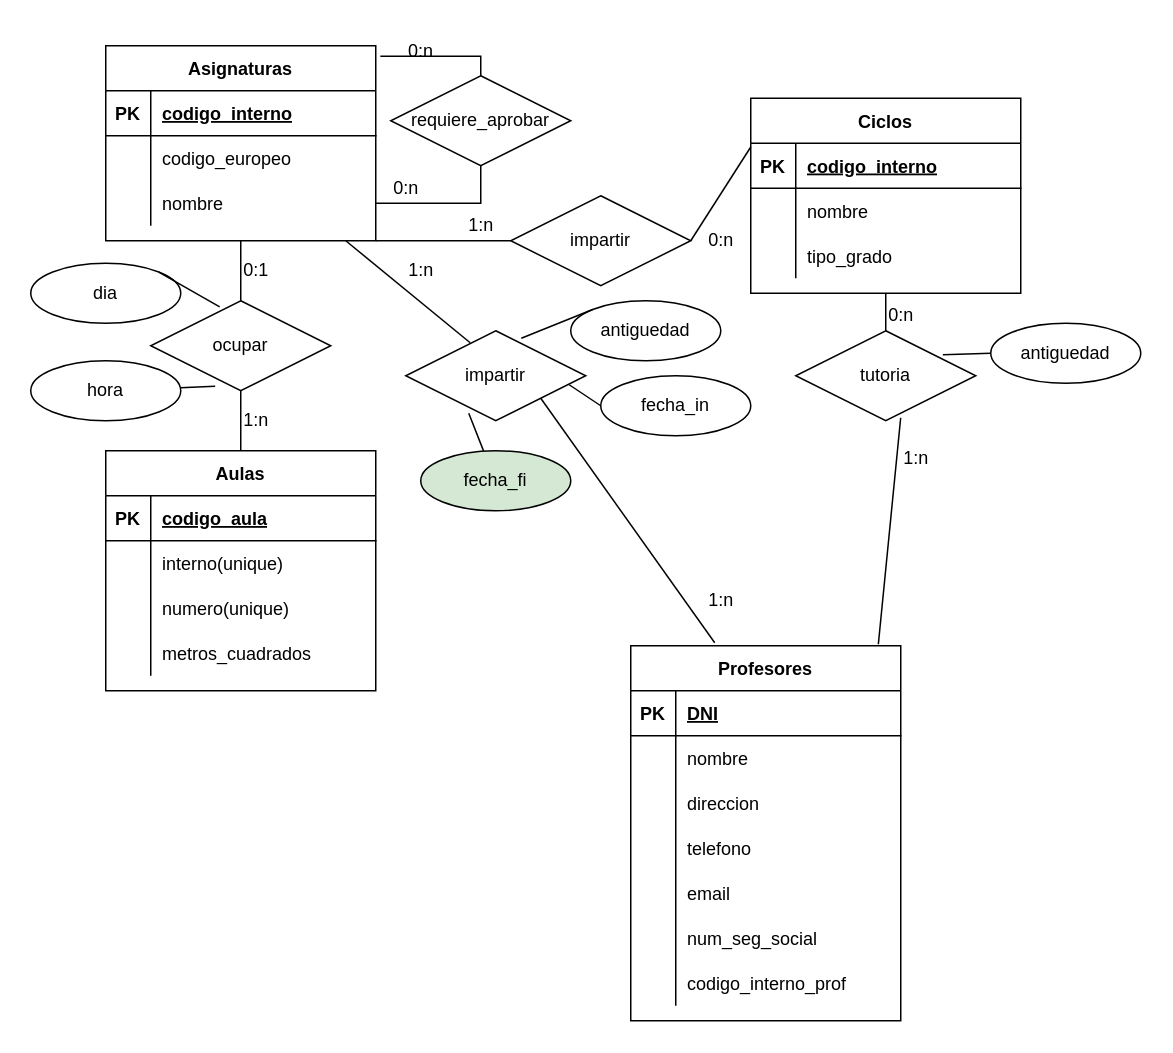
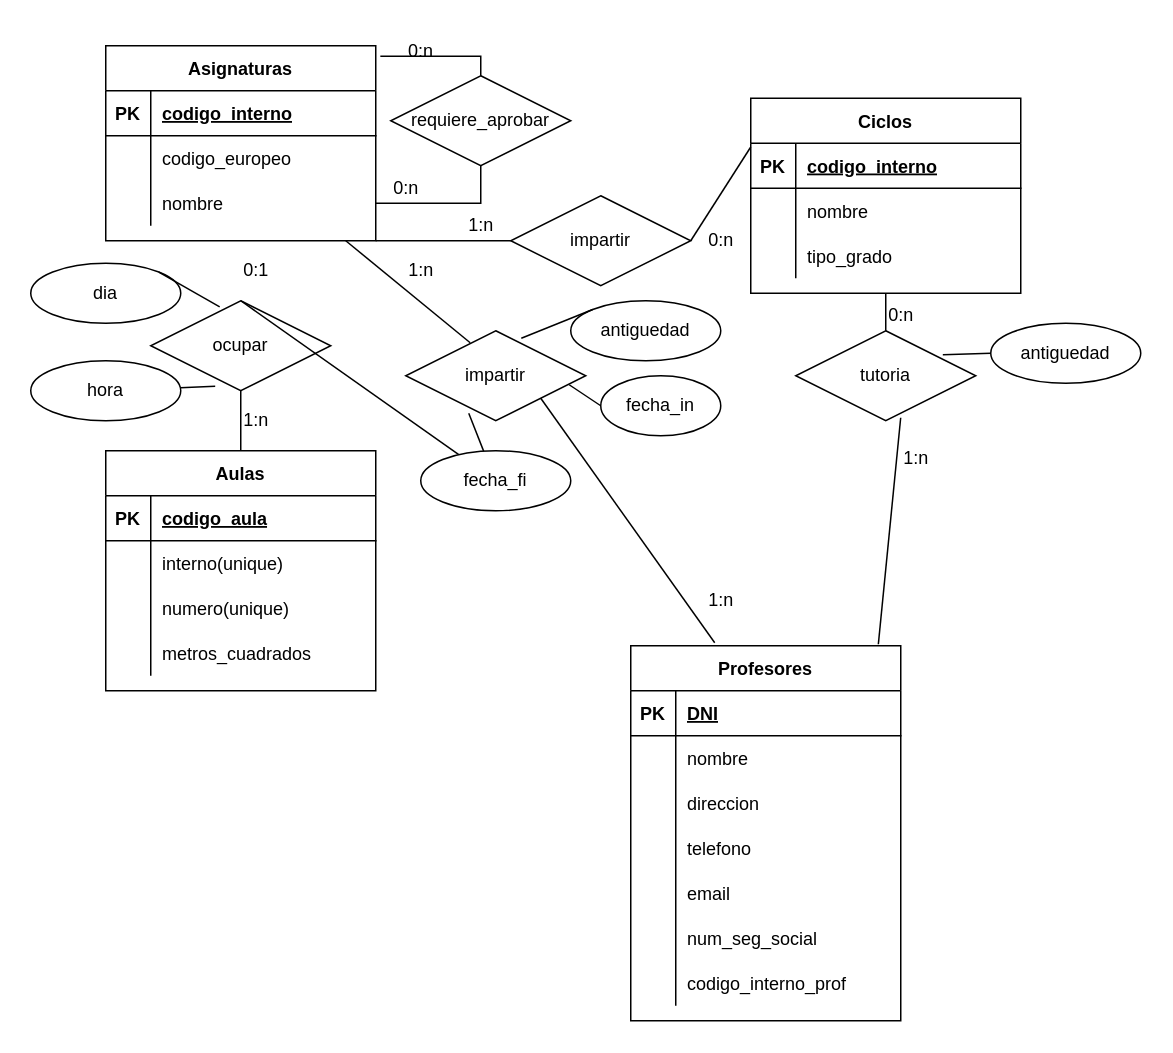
edge "Asignaturas" -- "ocupar": now "fecha_fi" -- "ocupar"
node "fecha_in": size 150x60 -> 120x60
node "fecha_fi": fillcolor #d5e8d4 -> #ffffff
